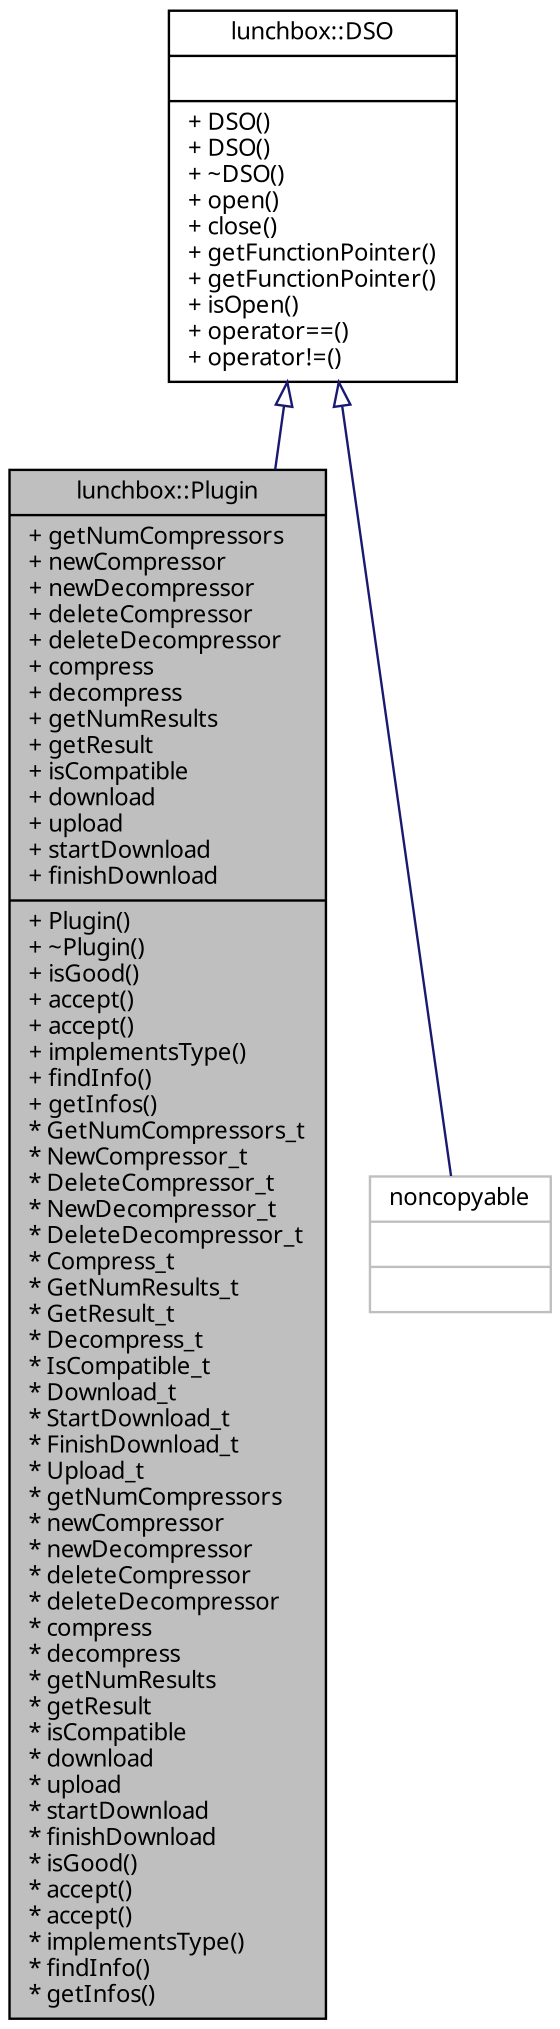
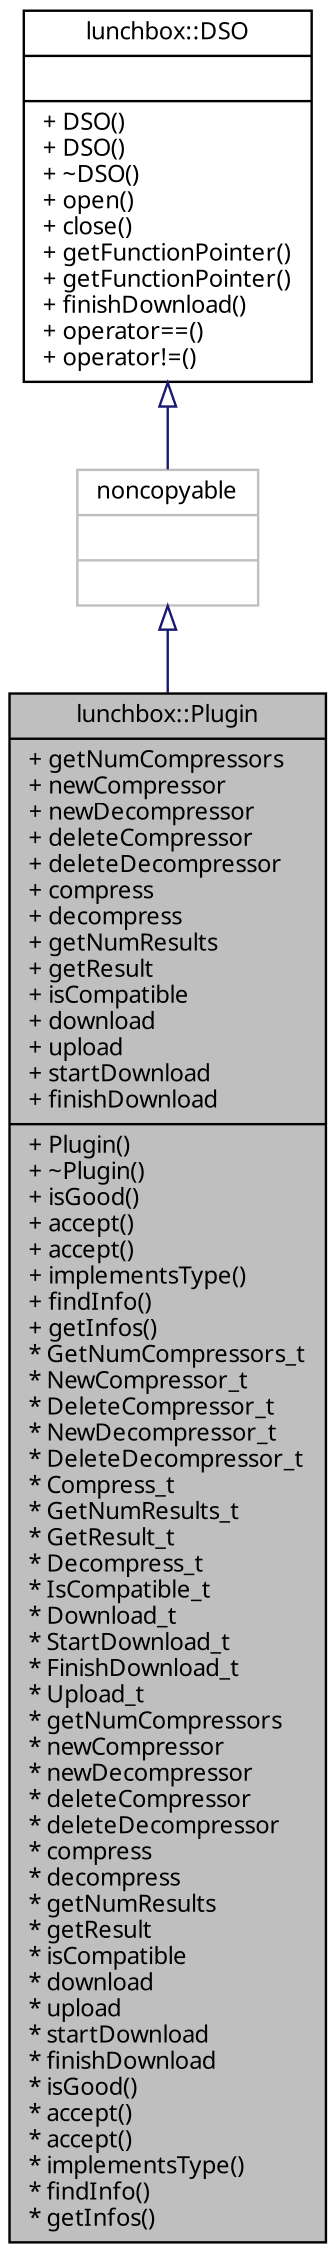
node "lunchbox::DSO": text "+ isOpen()" -> "+ finishDownload()"
edge "lunchbox::Plugin" -> "lunchbox::DSO": now "lunchbox::Plugin" -> "noncopyable"
